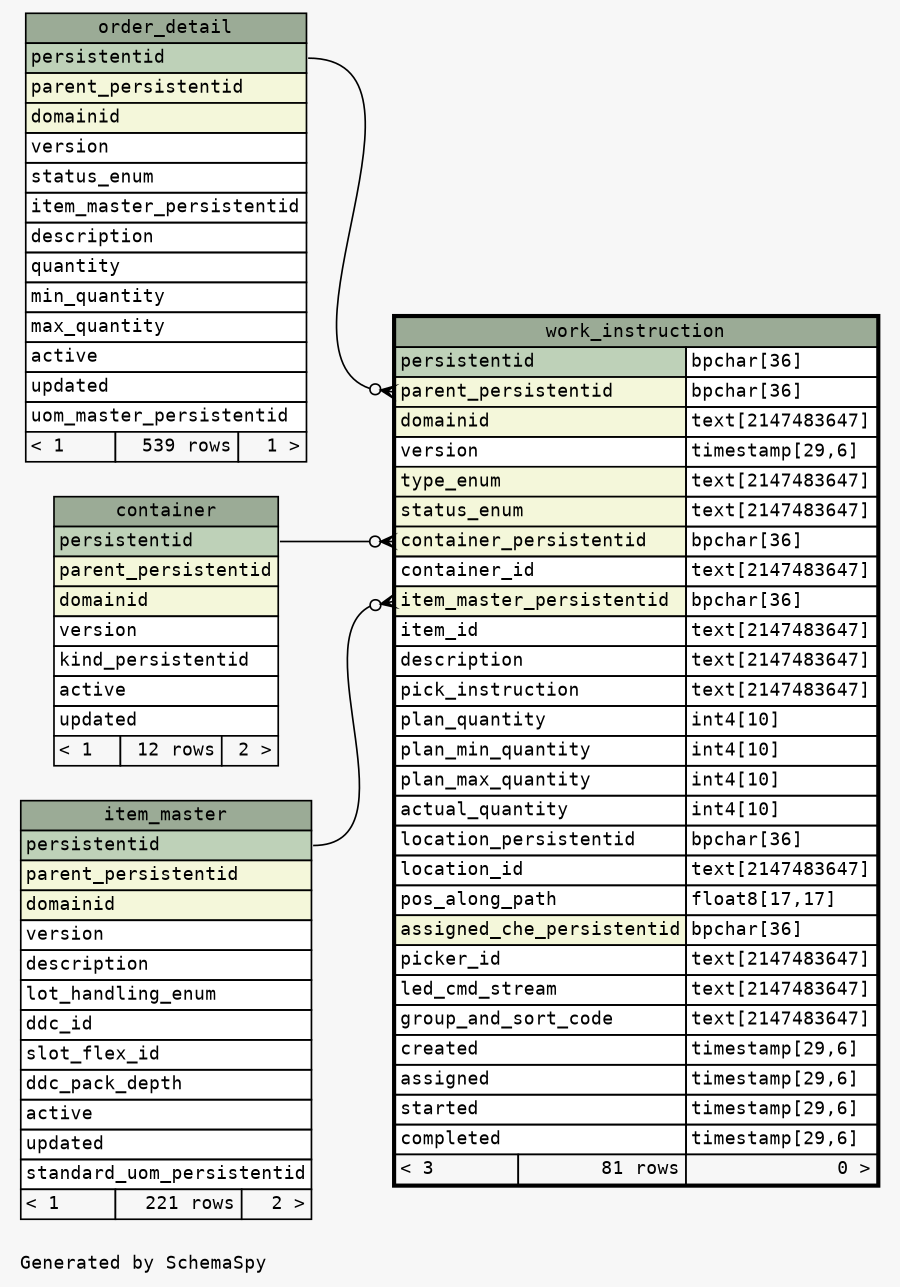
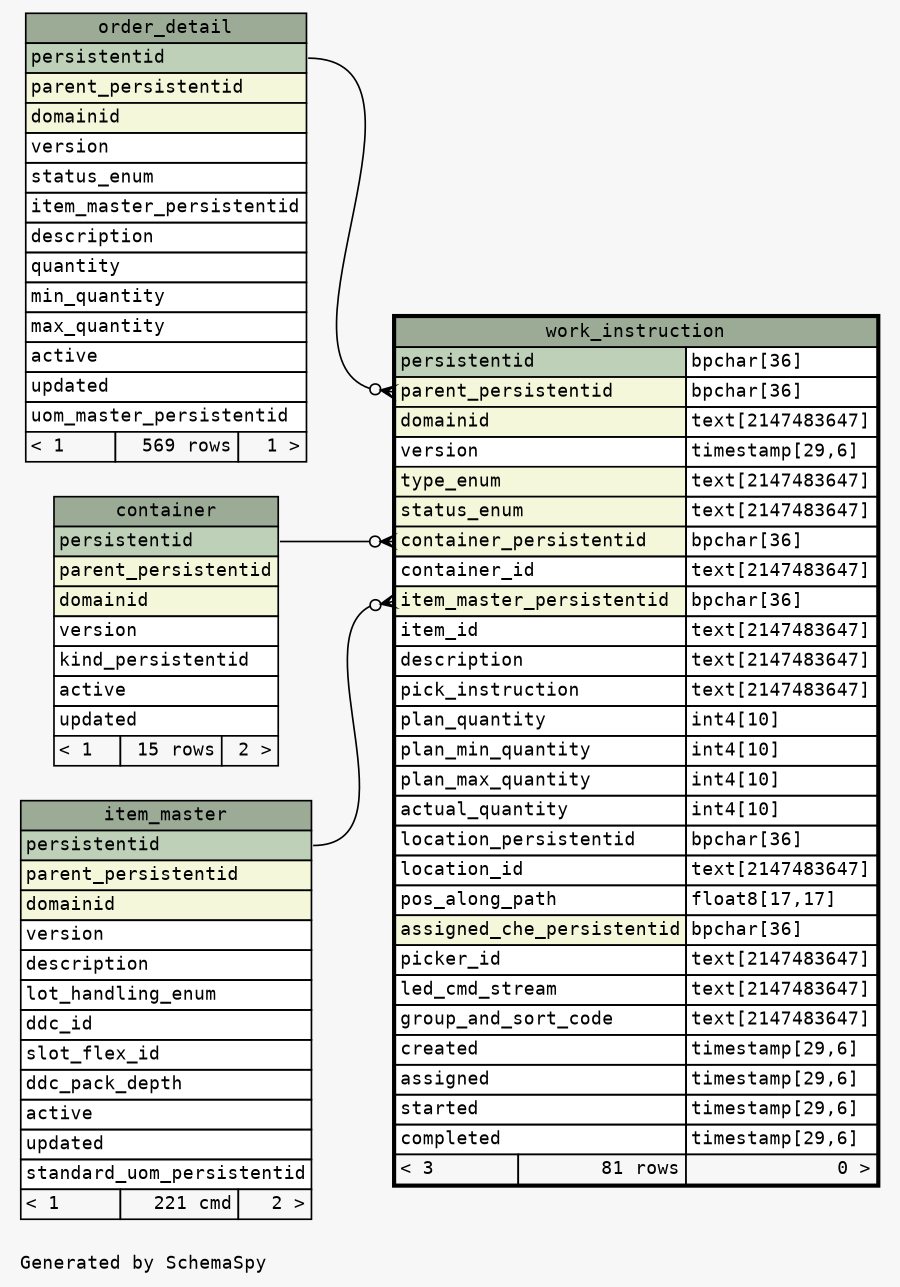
node "order_detail": text "539 rows" -> "569 rows"
node "container": text "12 rows" -> "15 rows"
node "item_master": text "221 rows" -> "221 cmd"
